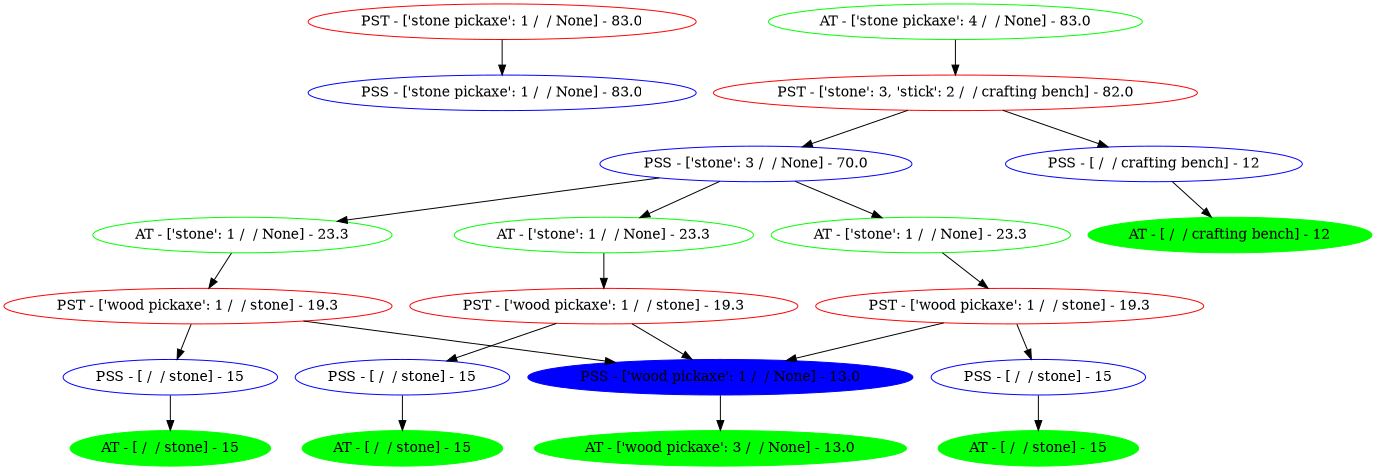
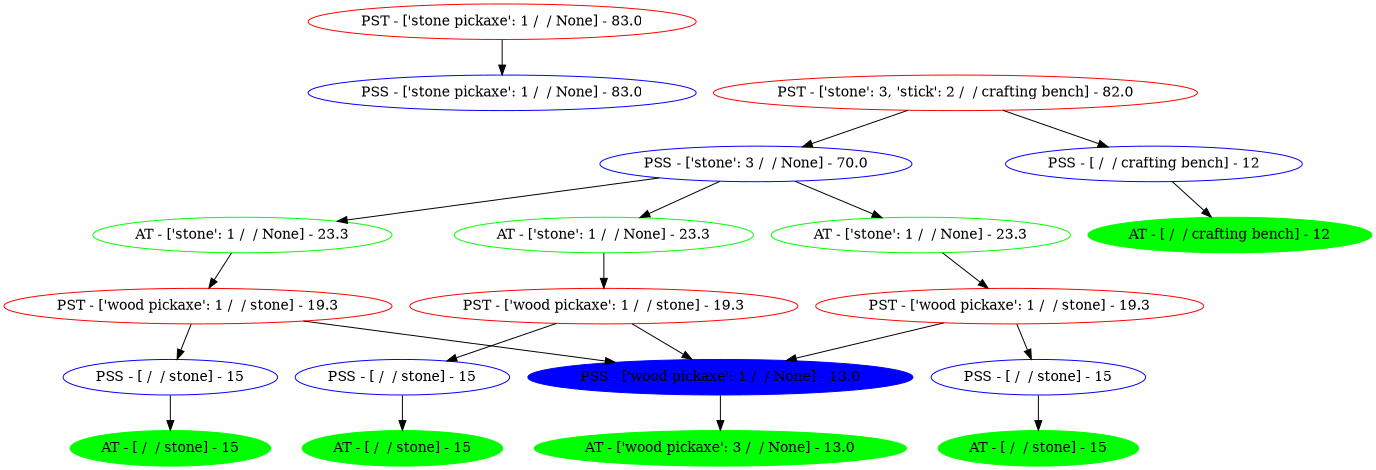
node "AT - ['stone pickaxe': 4 /  / None] - 83.0": removed
